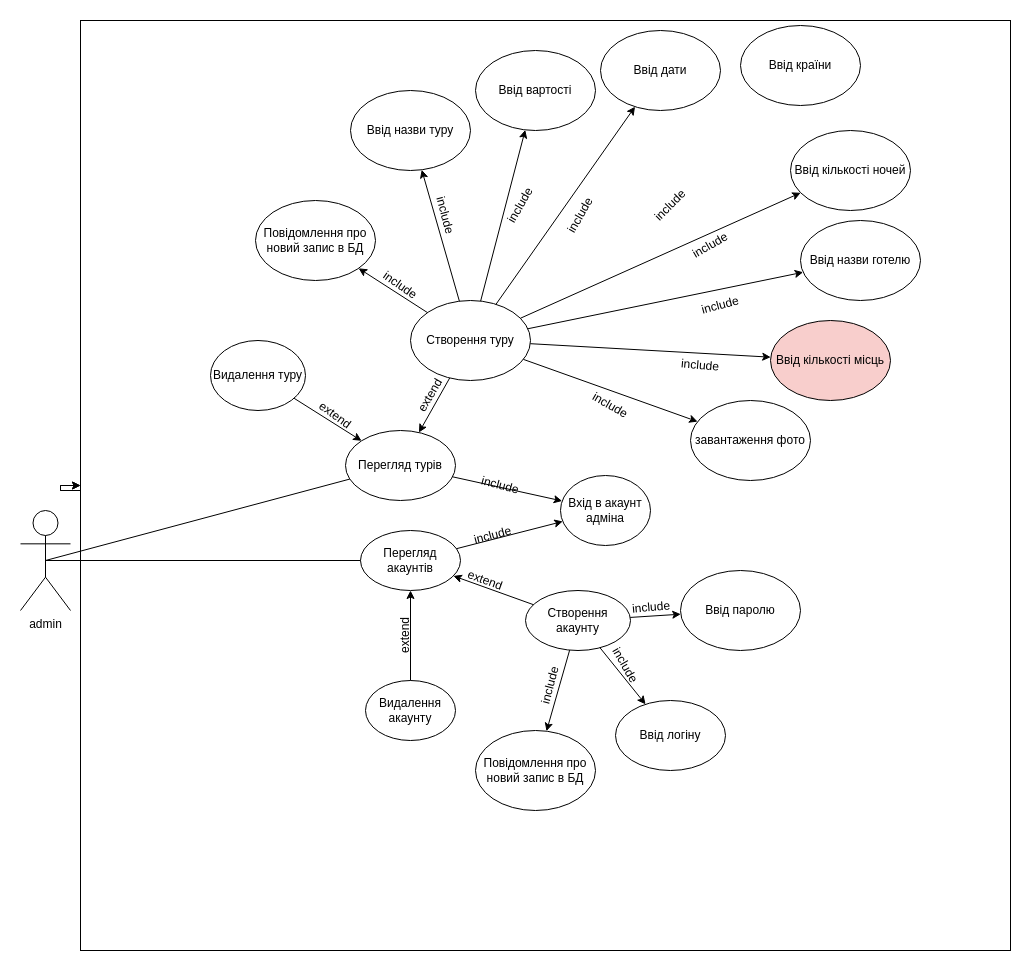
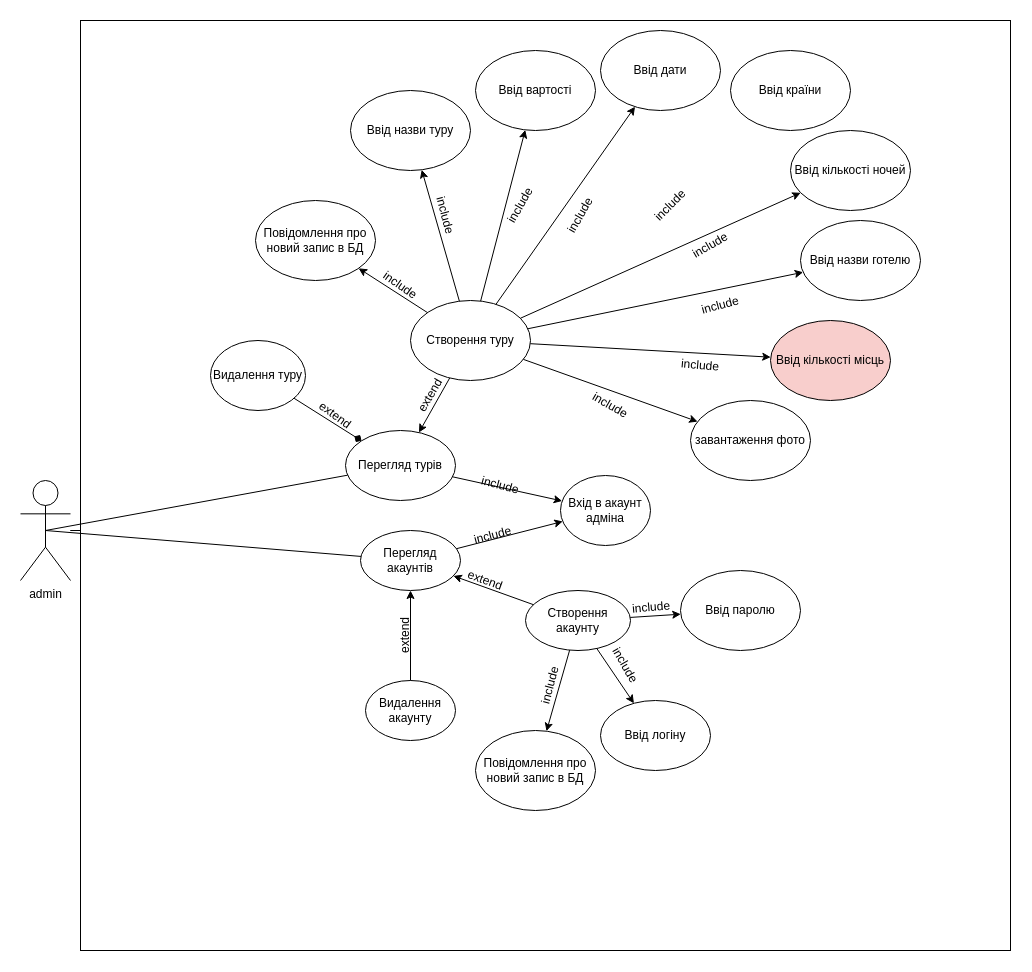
node "Ввід країни": moved (801, 66) -> (791, 91)
edge "Видалення туру" -> "Перегляд турів": arrowhead classic -> diamond
node "admin": moved (46, 561) -> (46, 531)
node "Ввід логіну": moved (671, 736) -> (656, 736)
